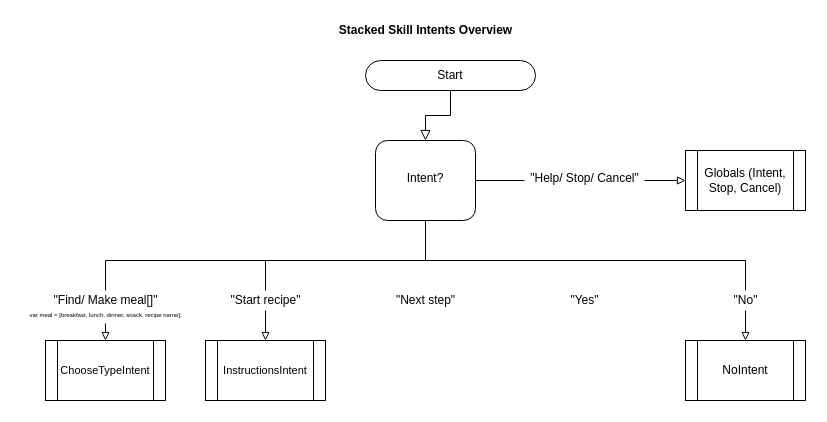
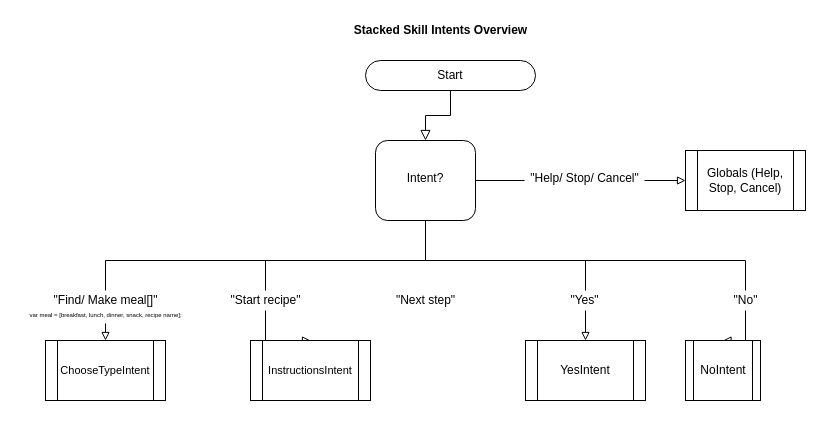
node "Stacked Skill Intents Overview": moved (426, 31) -> (441, 31)
node "Globals (Intent, Stop, Cancel)": label "Globals (Intent, Stop, Cancel)" -> "Globals (Help, Stop, Cancel)"
edge "Intent?" -> "YesIntent": added
node "InstructionsIntent": moved (266, 371) -> (311, 371)
node "YesIntent": added
node "NoIntent": size 120x60 -> 75x60
